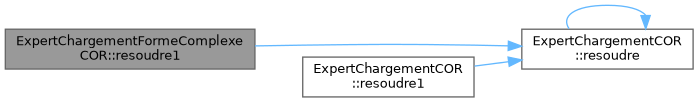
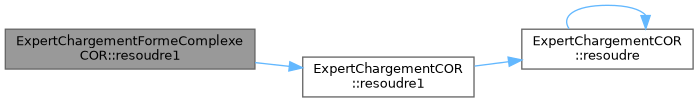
edge "ExpertChargementFormeComplexe COR::resoudre1" -> "ExpertChargementCOR ::resoudre": now "ExpertChargementFormeComplexe COR::resoudre1" -> "ExpertChargementCOR ::resoudre1"
